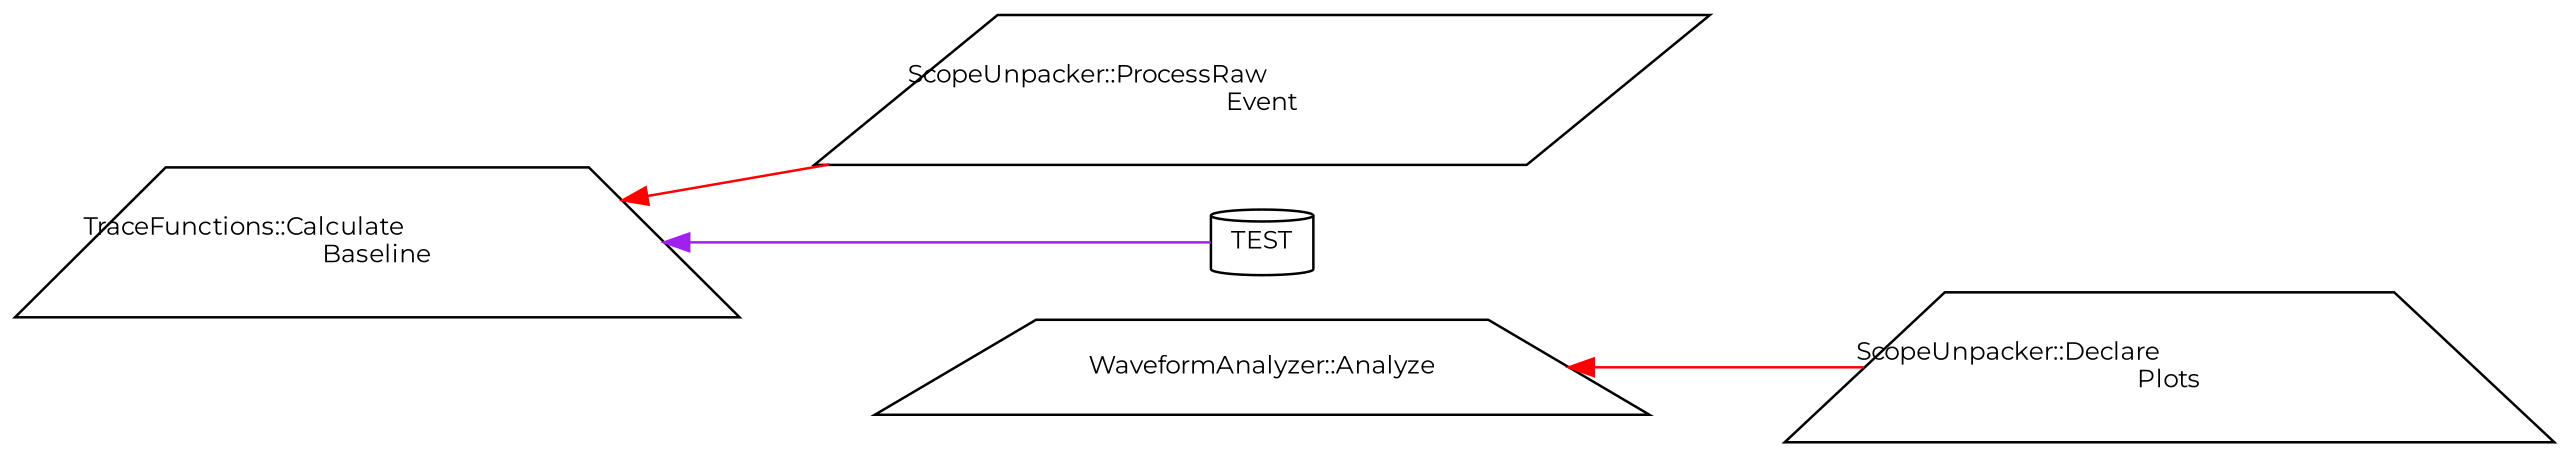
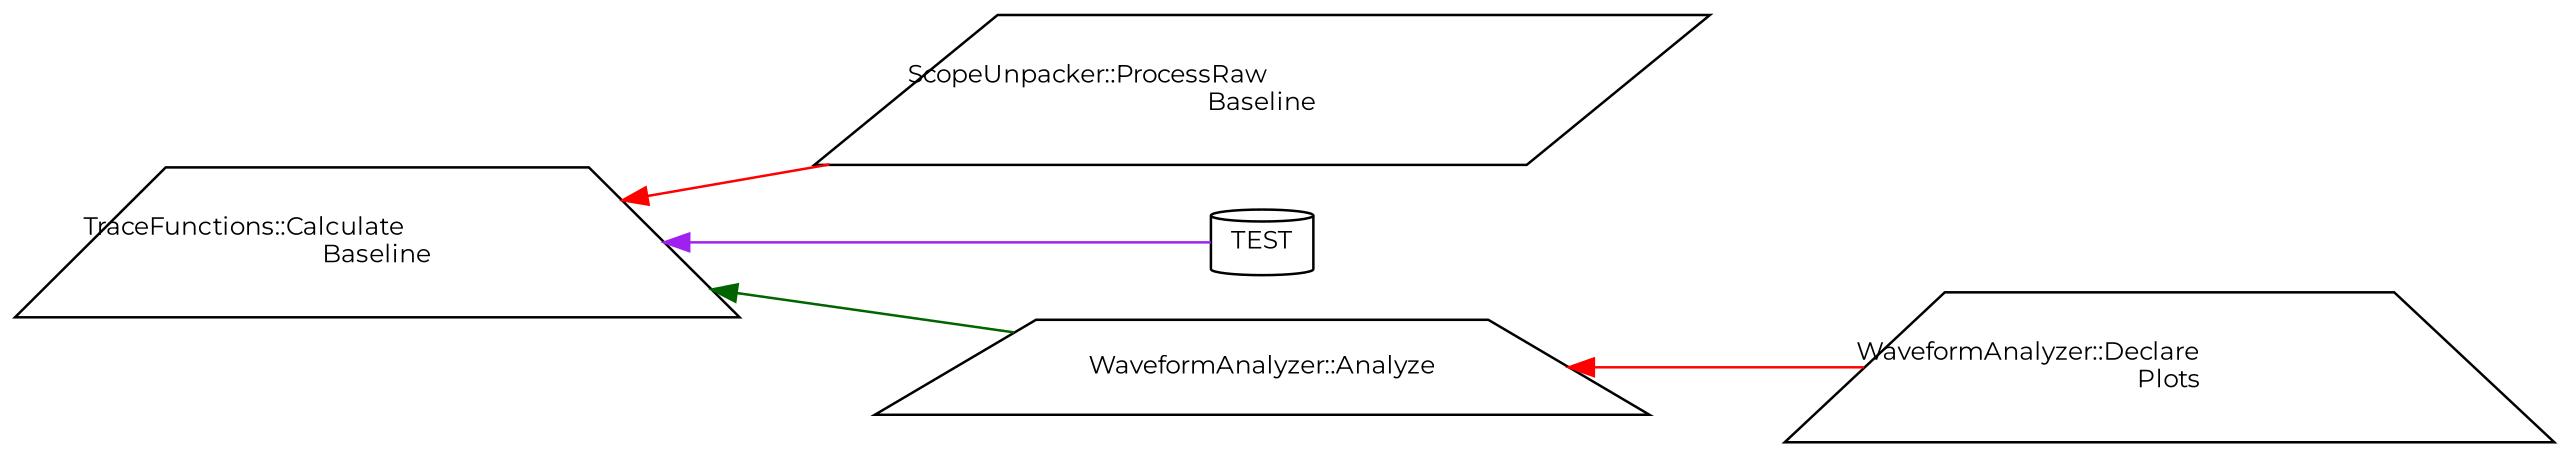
node "ScopeUnpacker::ProcessRaw Event": label "ScopeUnpacker::ProcessRaw Event" -> "ScopeUnpacker::ProcessRaw Baseline"
edge "WaveformAnalyzer::Analyze" -> "TraceFunctions::Calculate Baseline": added
node "ScopeUnpacker::Declare Plots": label "ScopeUnpacker::Declare Plots" -> "WaveformAnalyzer::Declare Plots"
